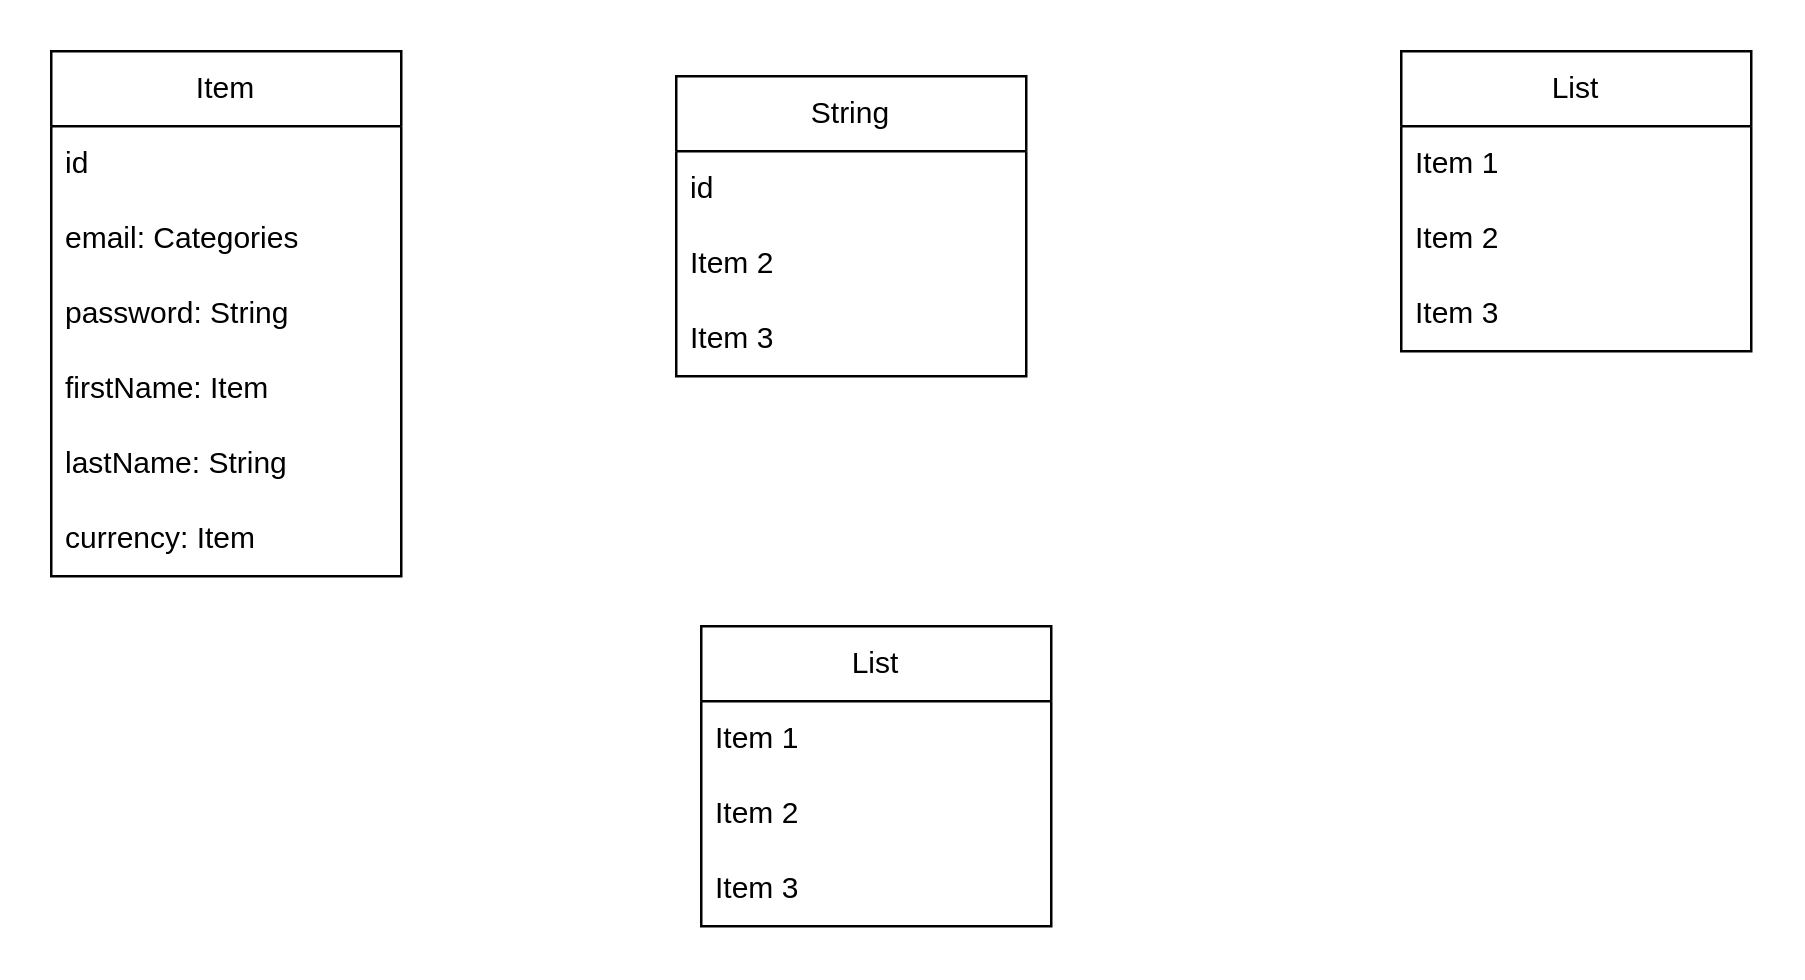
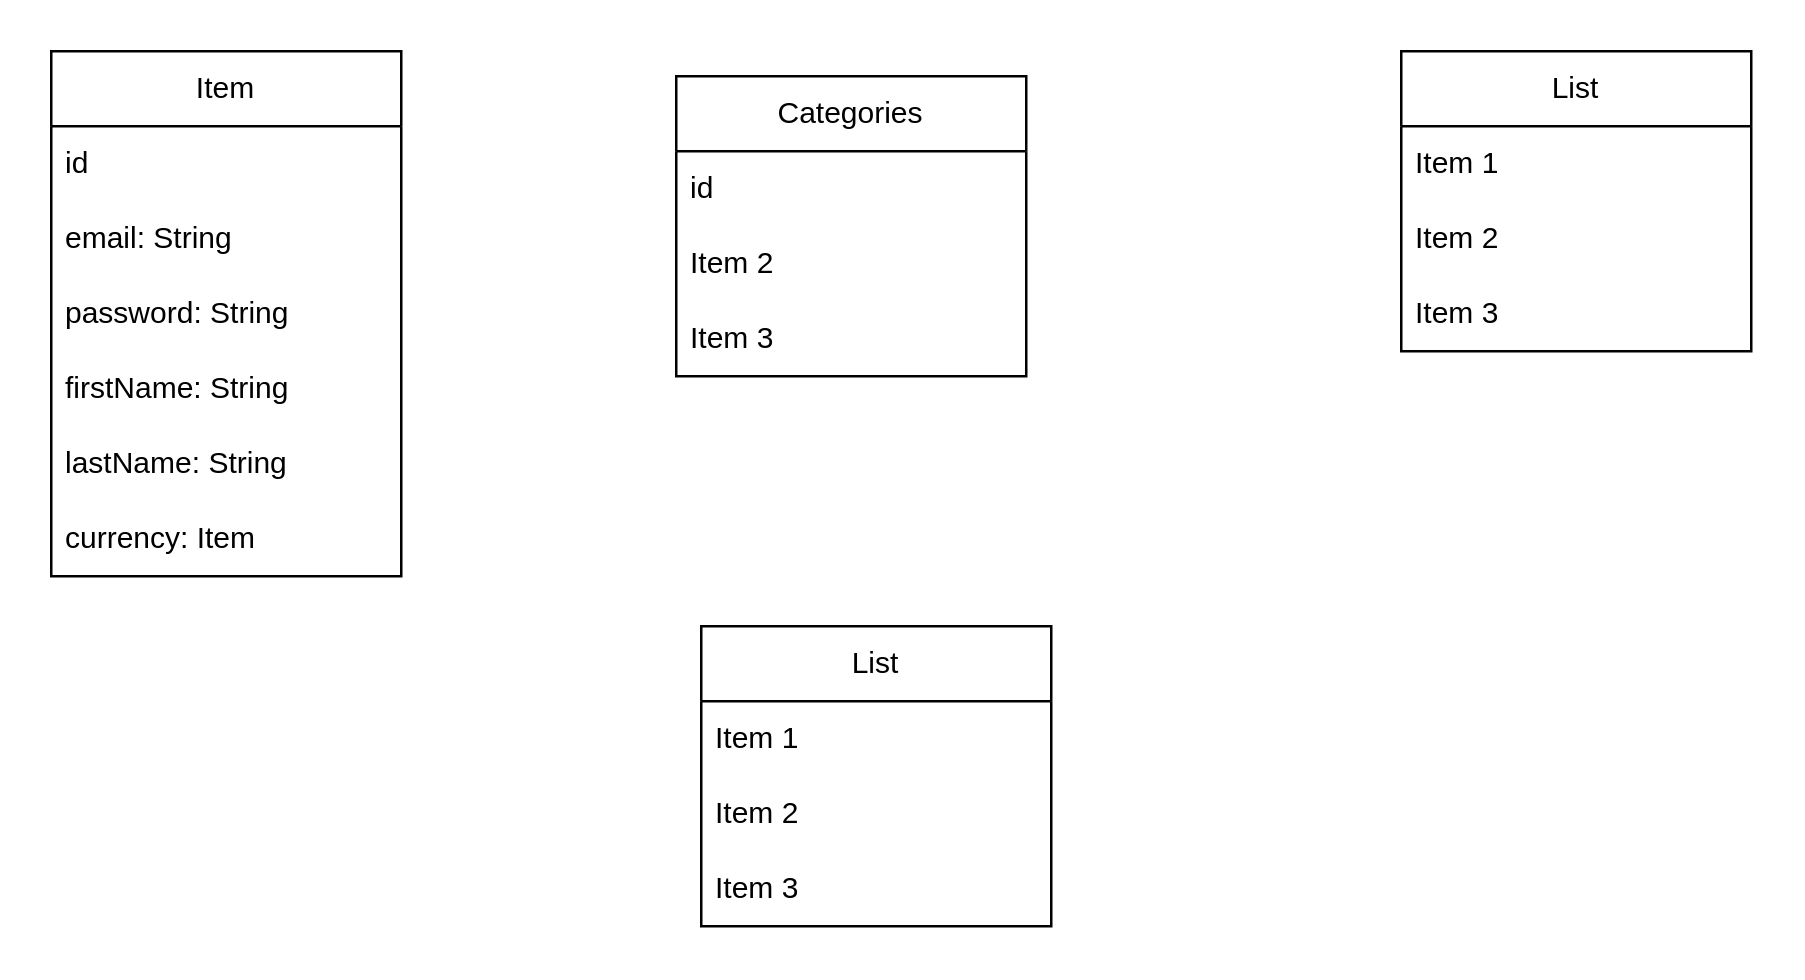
node "String": label "String" -> "Categories"
node "email: Categories": label "email: Categories" -> "email: String"
node "firstName: Item": label "firstName: Item" -> "firstName: String"
